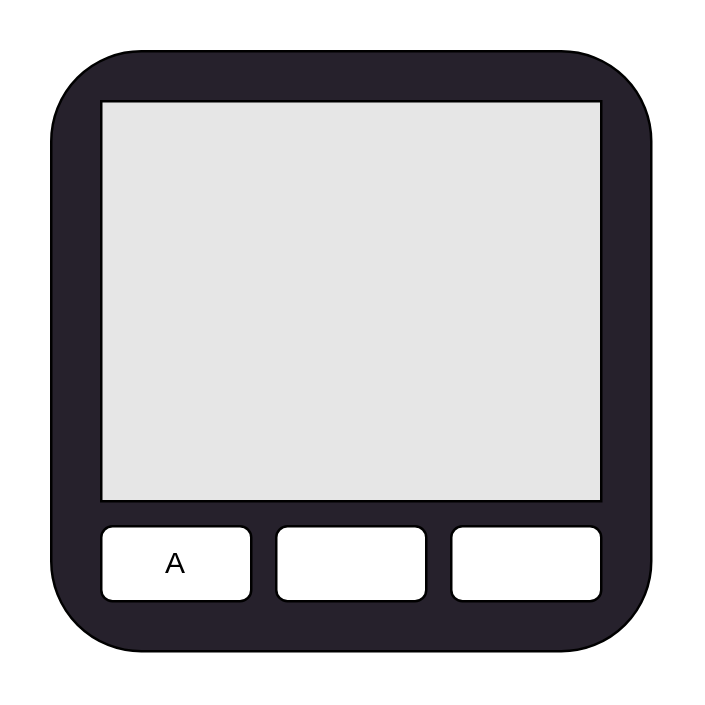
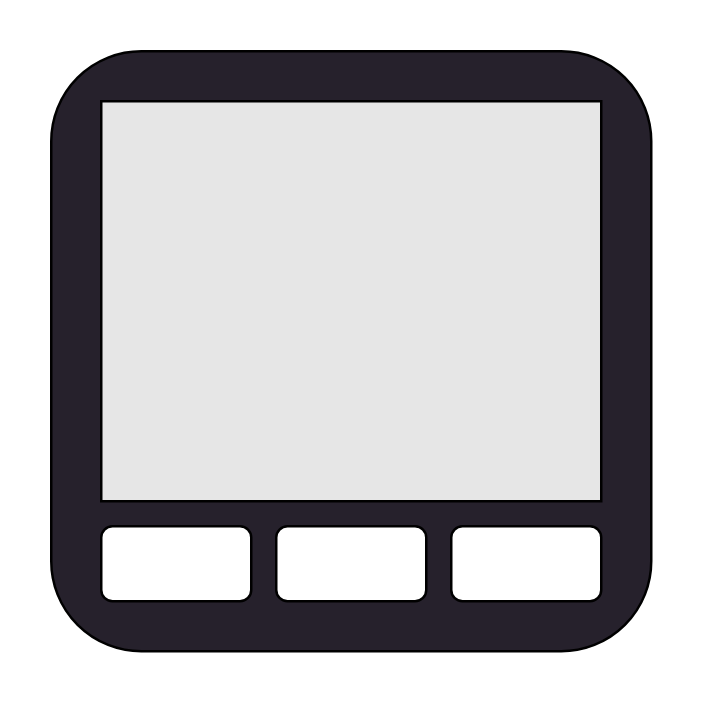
node "A": removed
